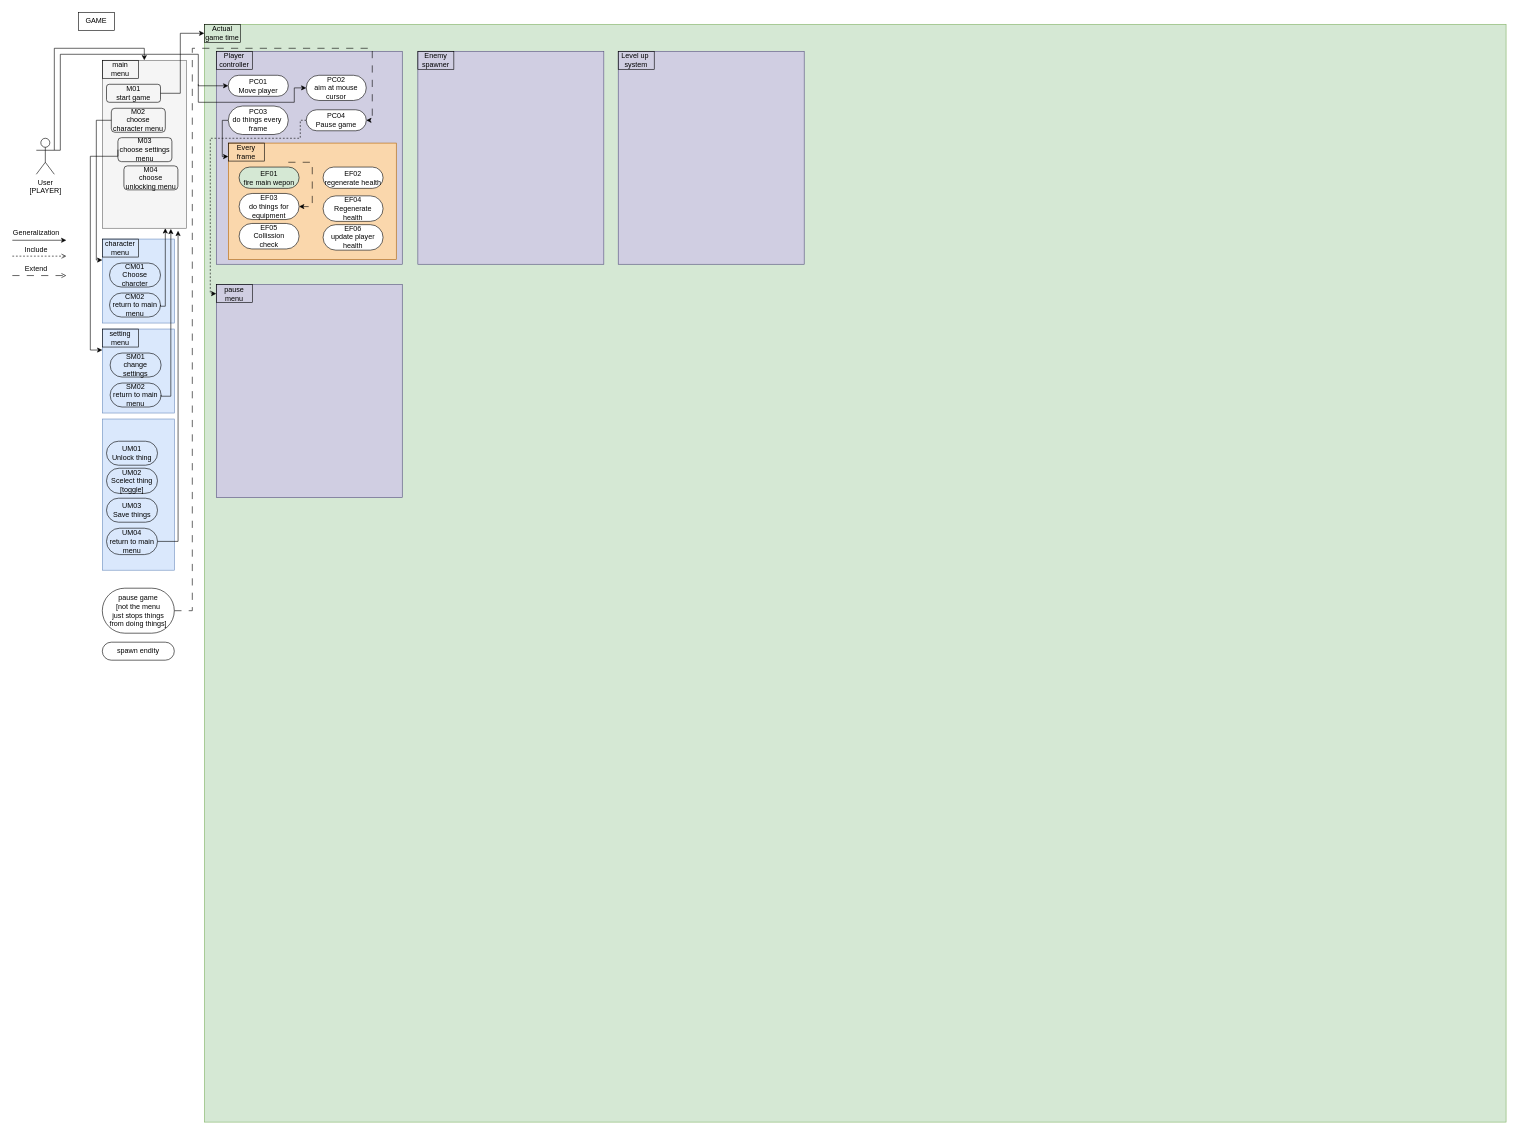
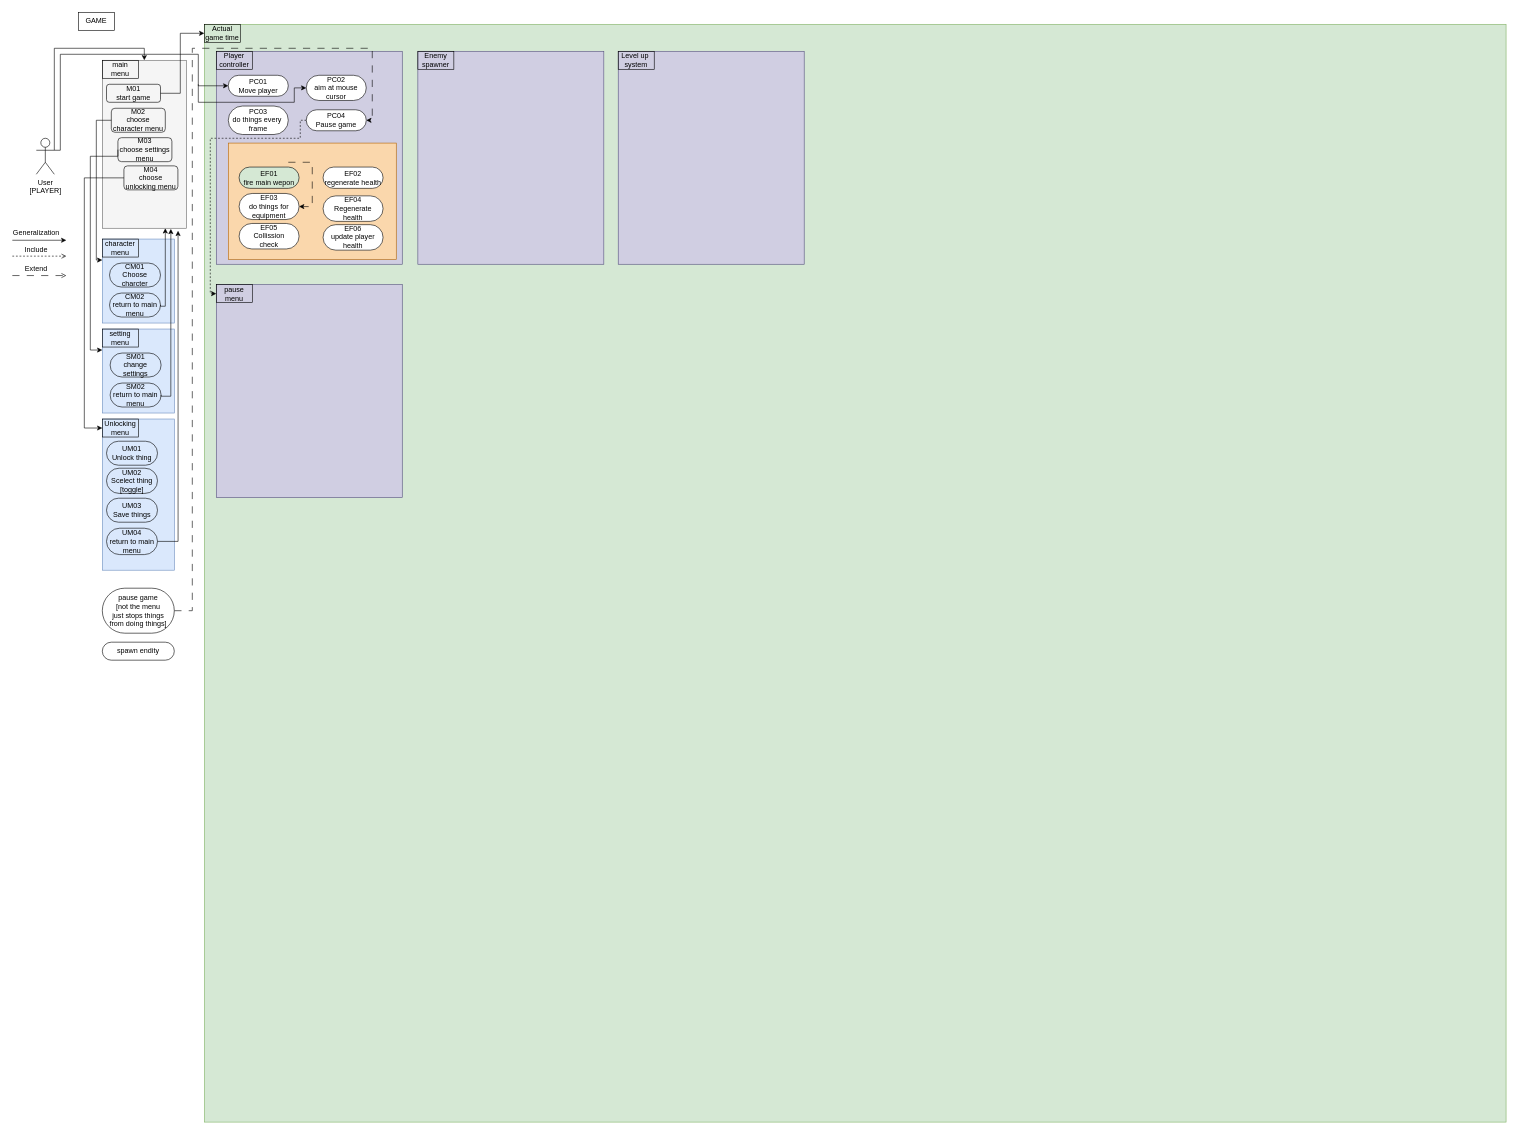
node "Every frame": removed
edge "PC03 do things every frame" -> "Every frame": removed
edge "M04 choose unlocking menu" -> "Unlocking menu": added
node "Unlocking menu": added
